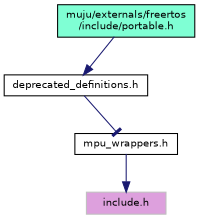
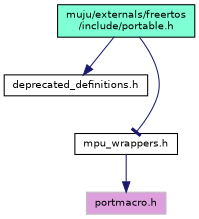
edge "deprecated_definitions.h" -> "mpu_wrappers.h": now "muju/externals/freertos /include/portable.h" -> "mpu_wrappers.h"
node "include.h": label "include.h" -> "portmacro.h"
